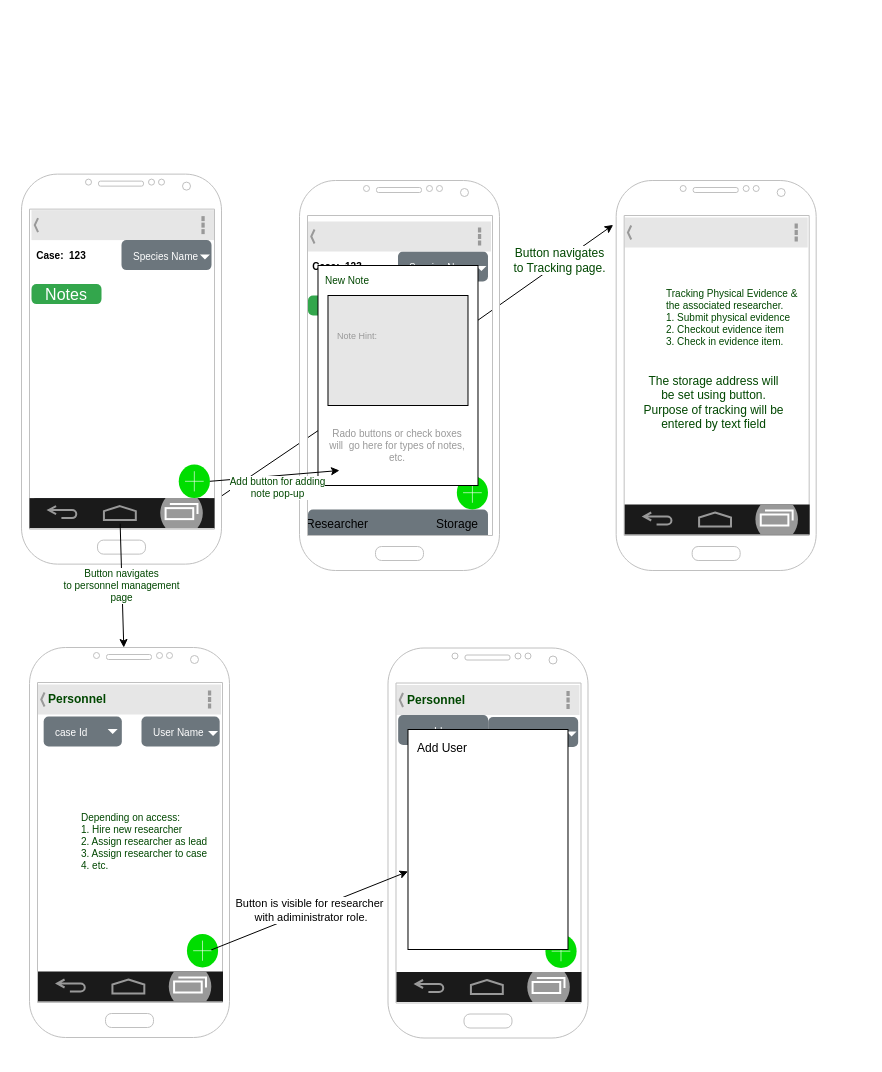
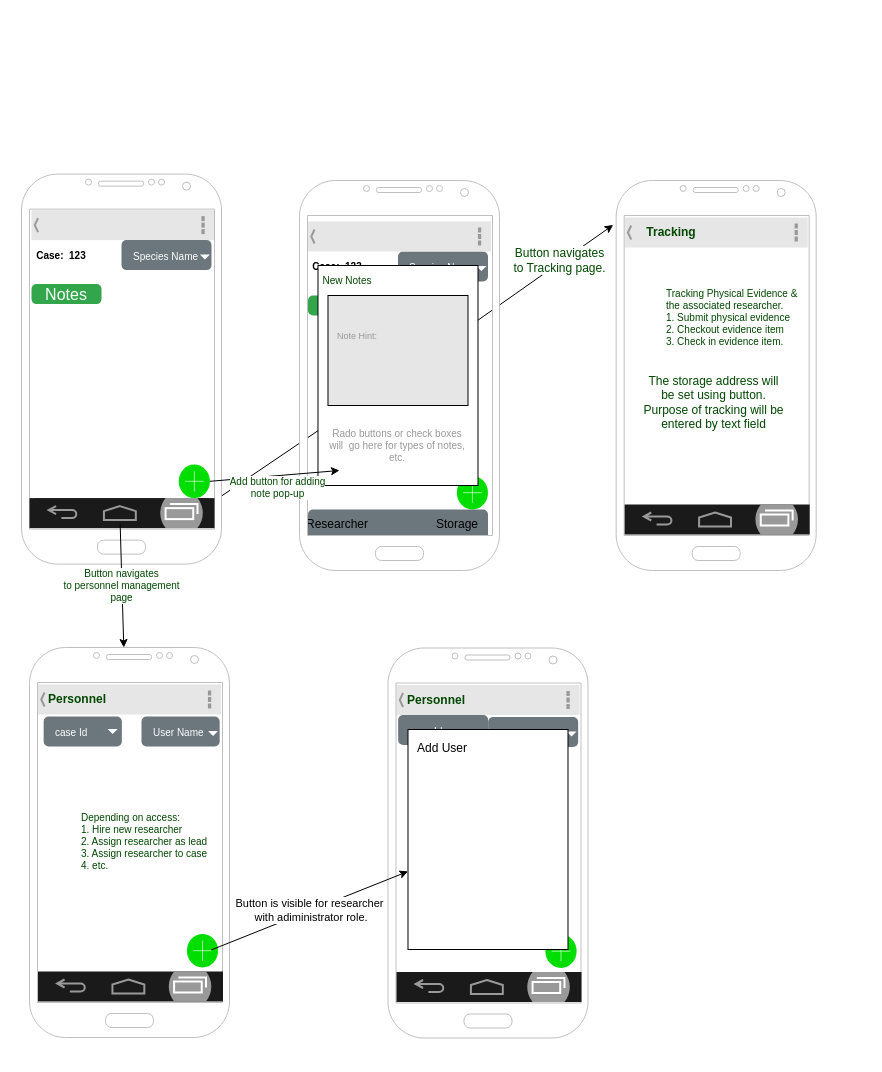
node "Tracking": added
node "New Note": label "New Note" -> "New Notes"
